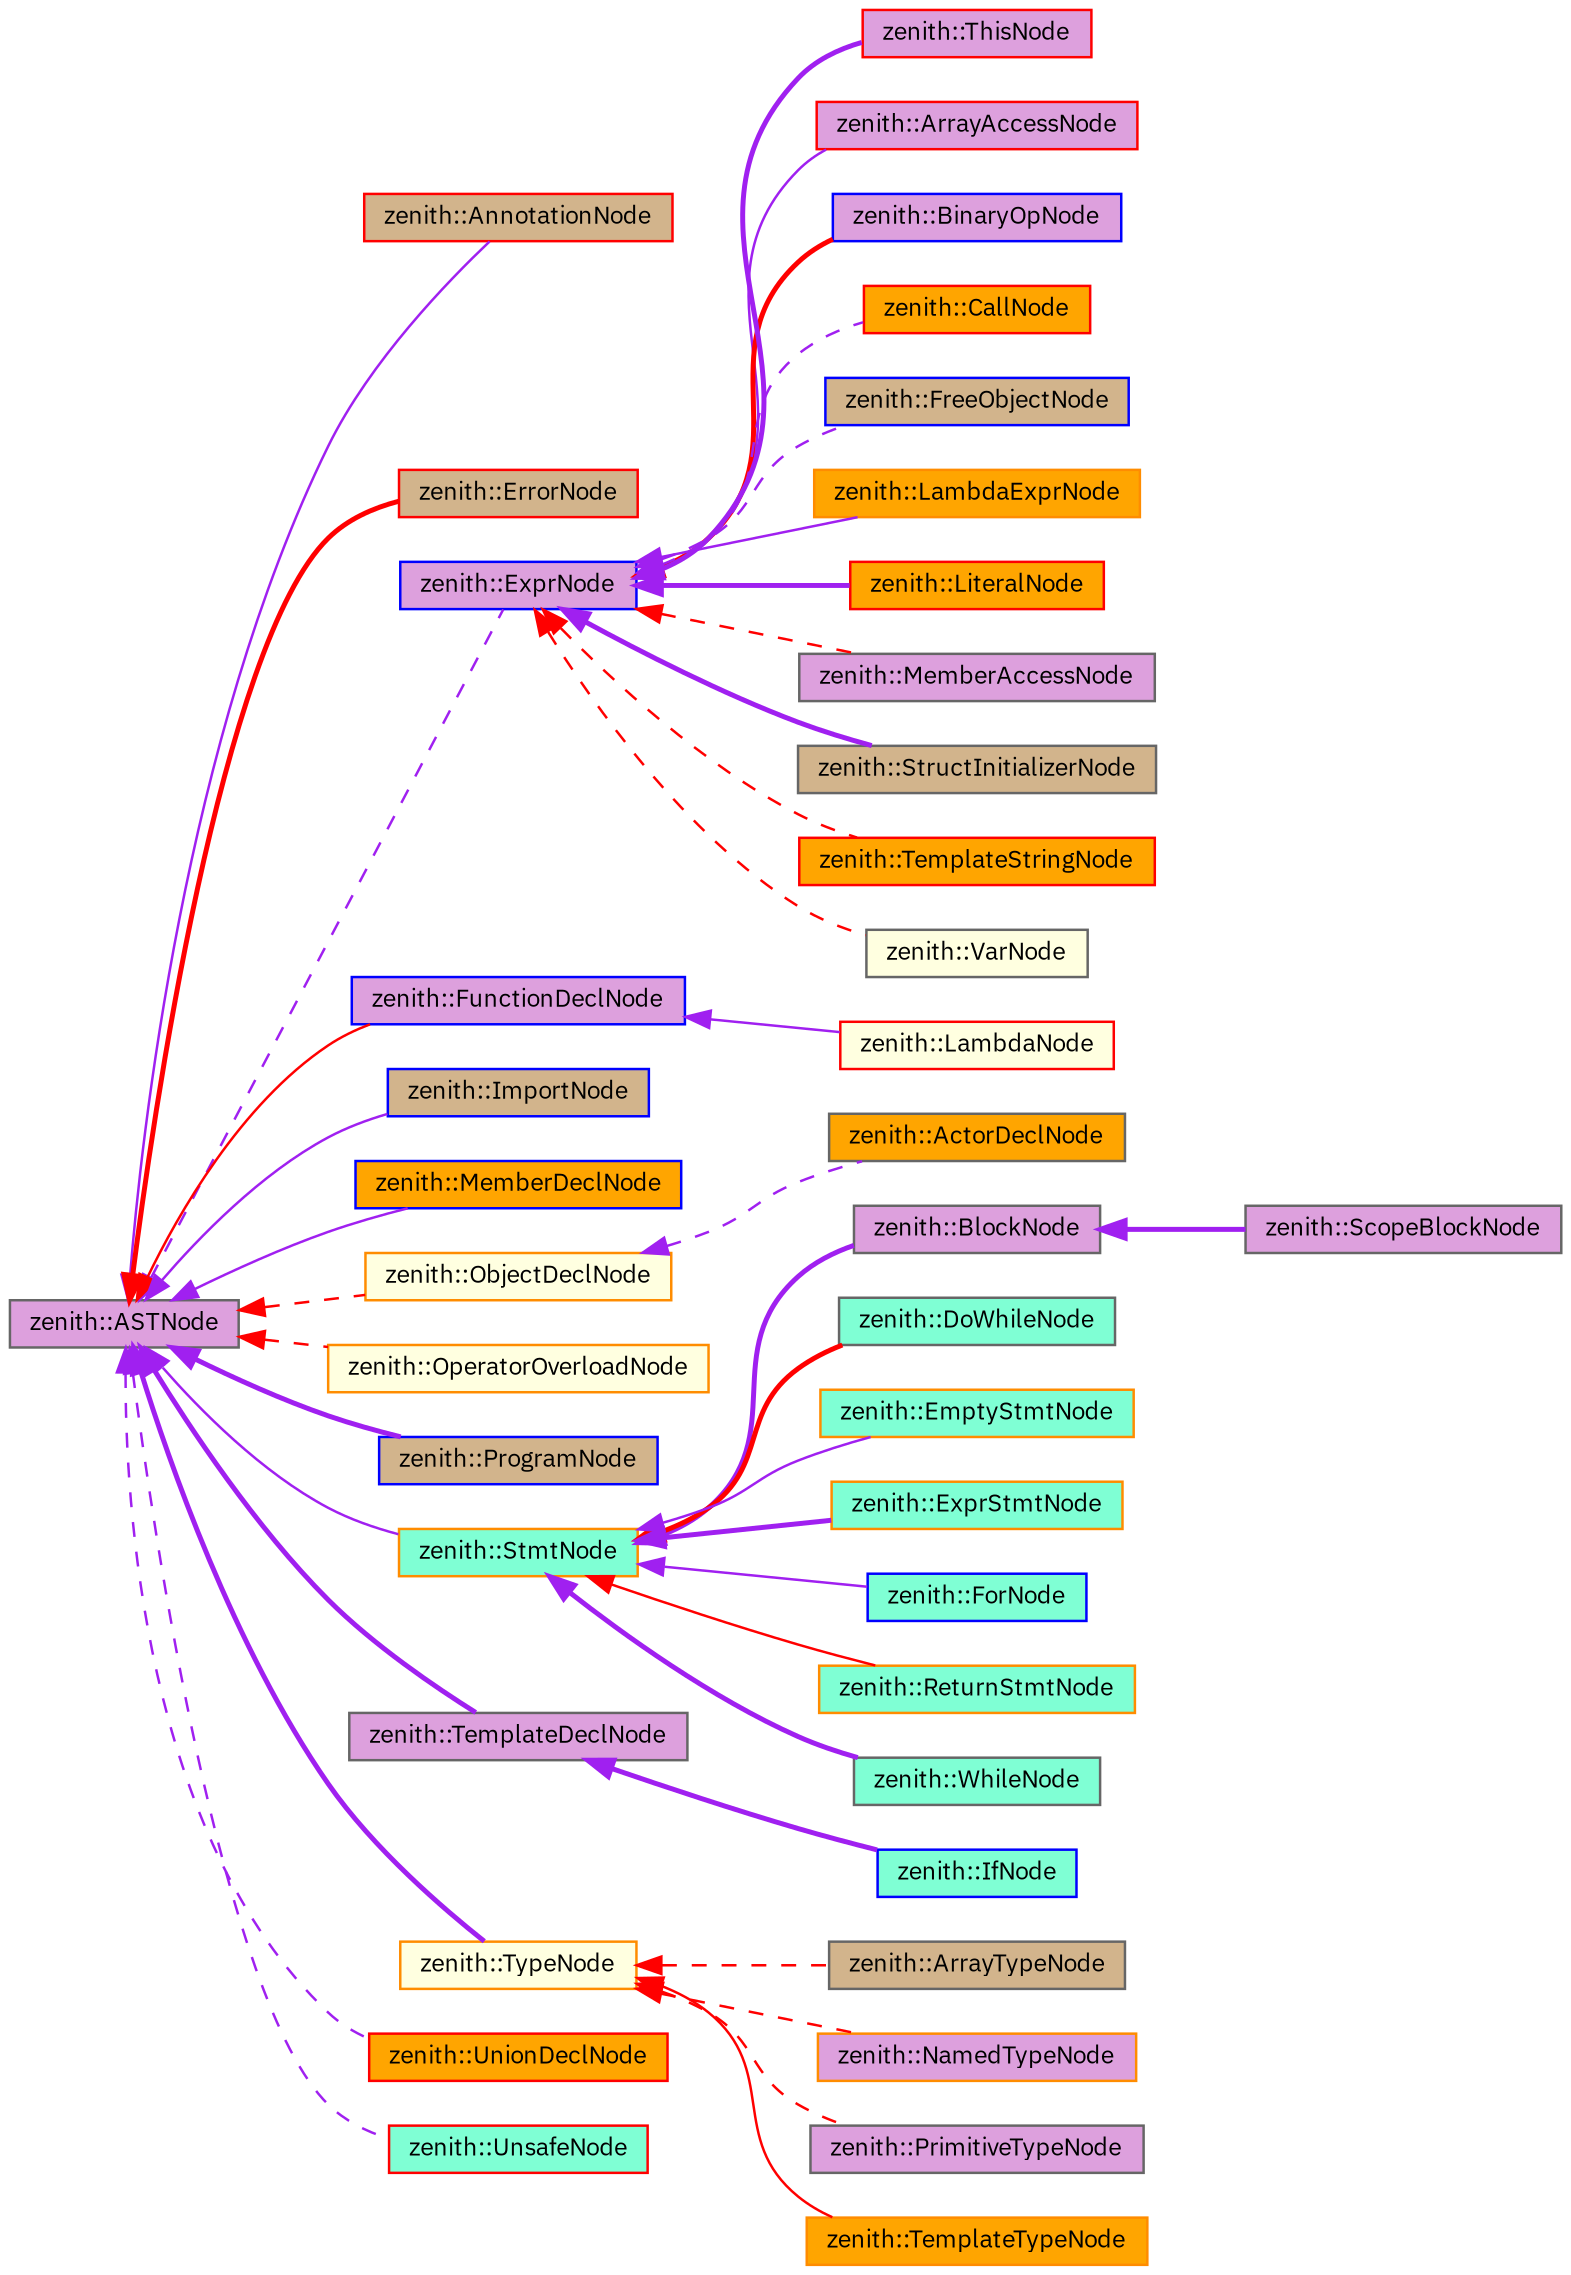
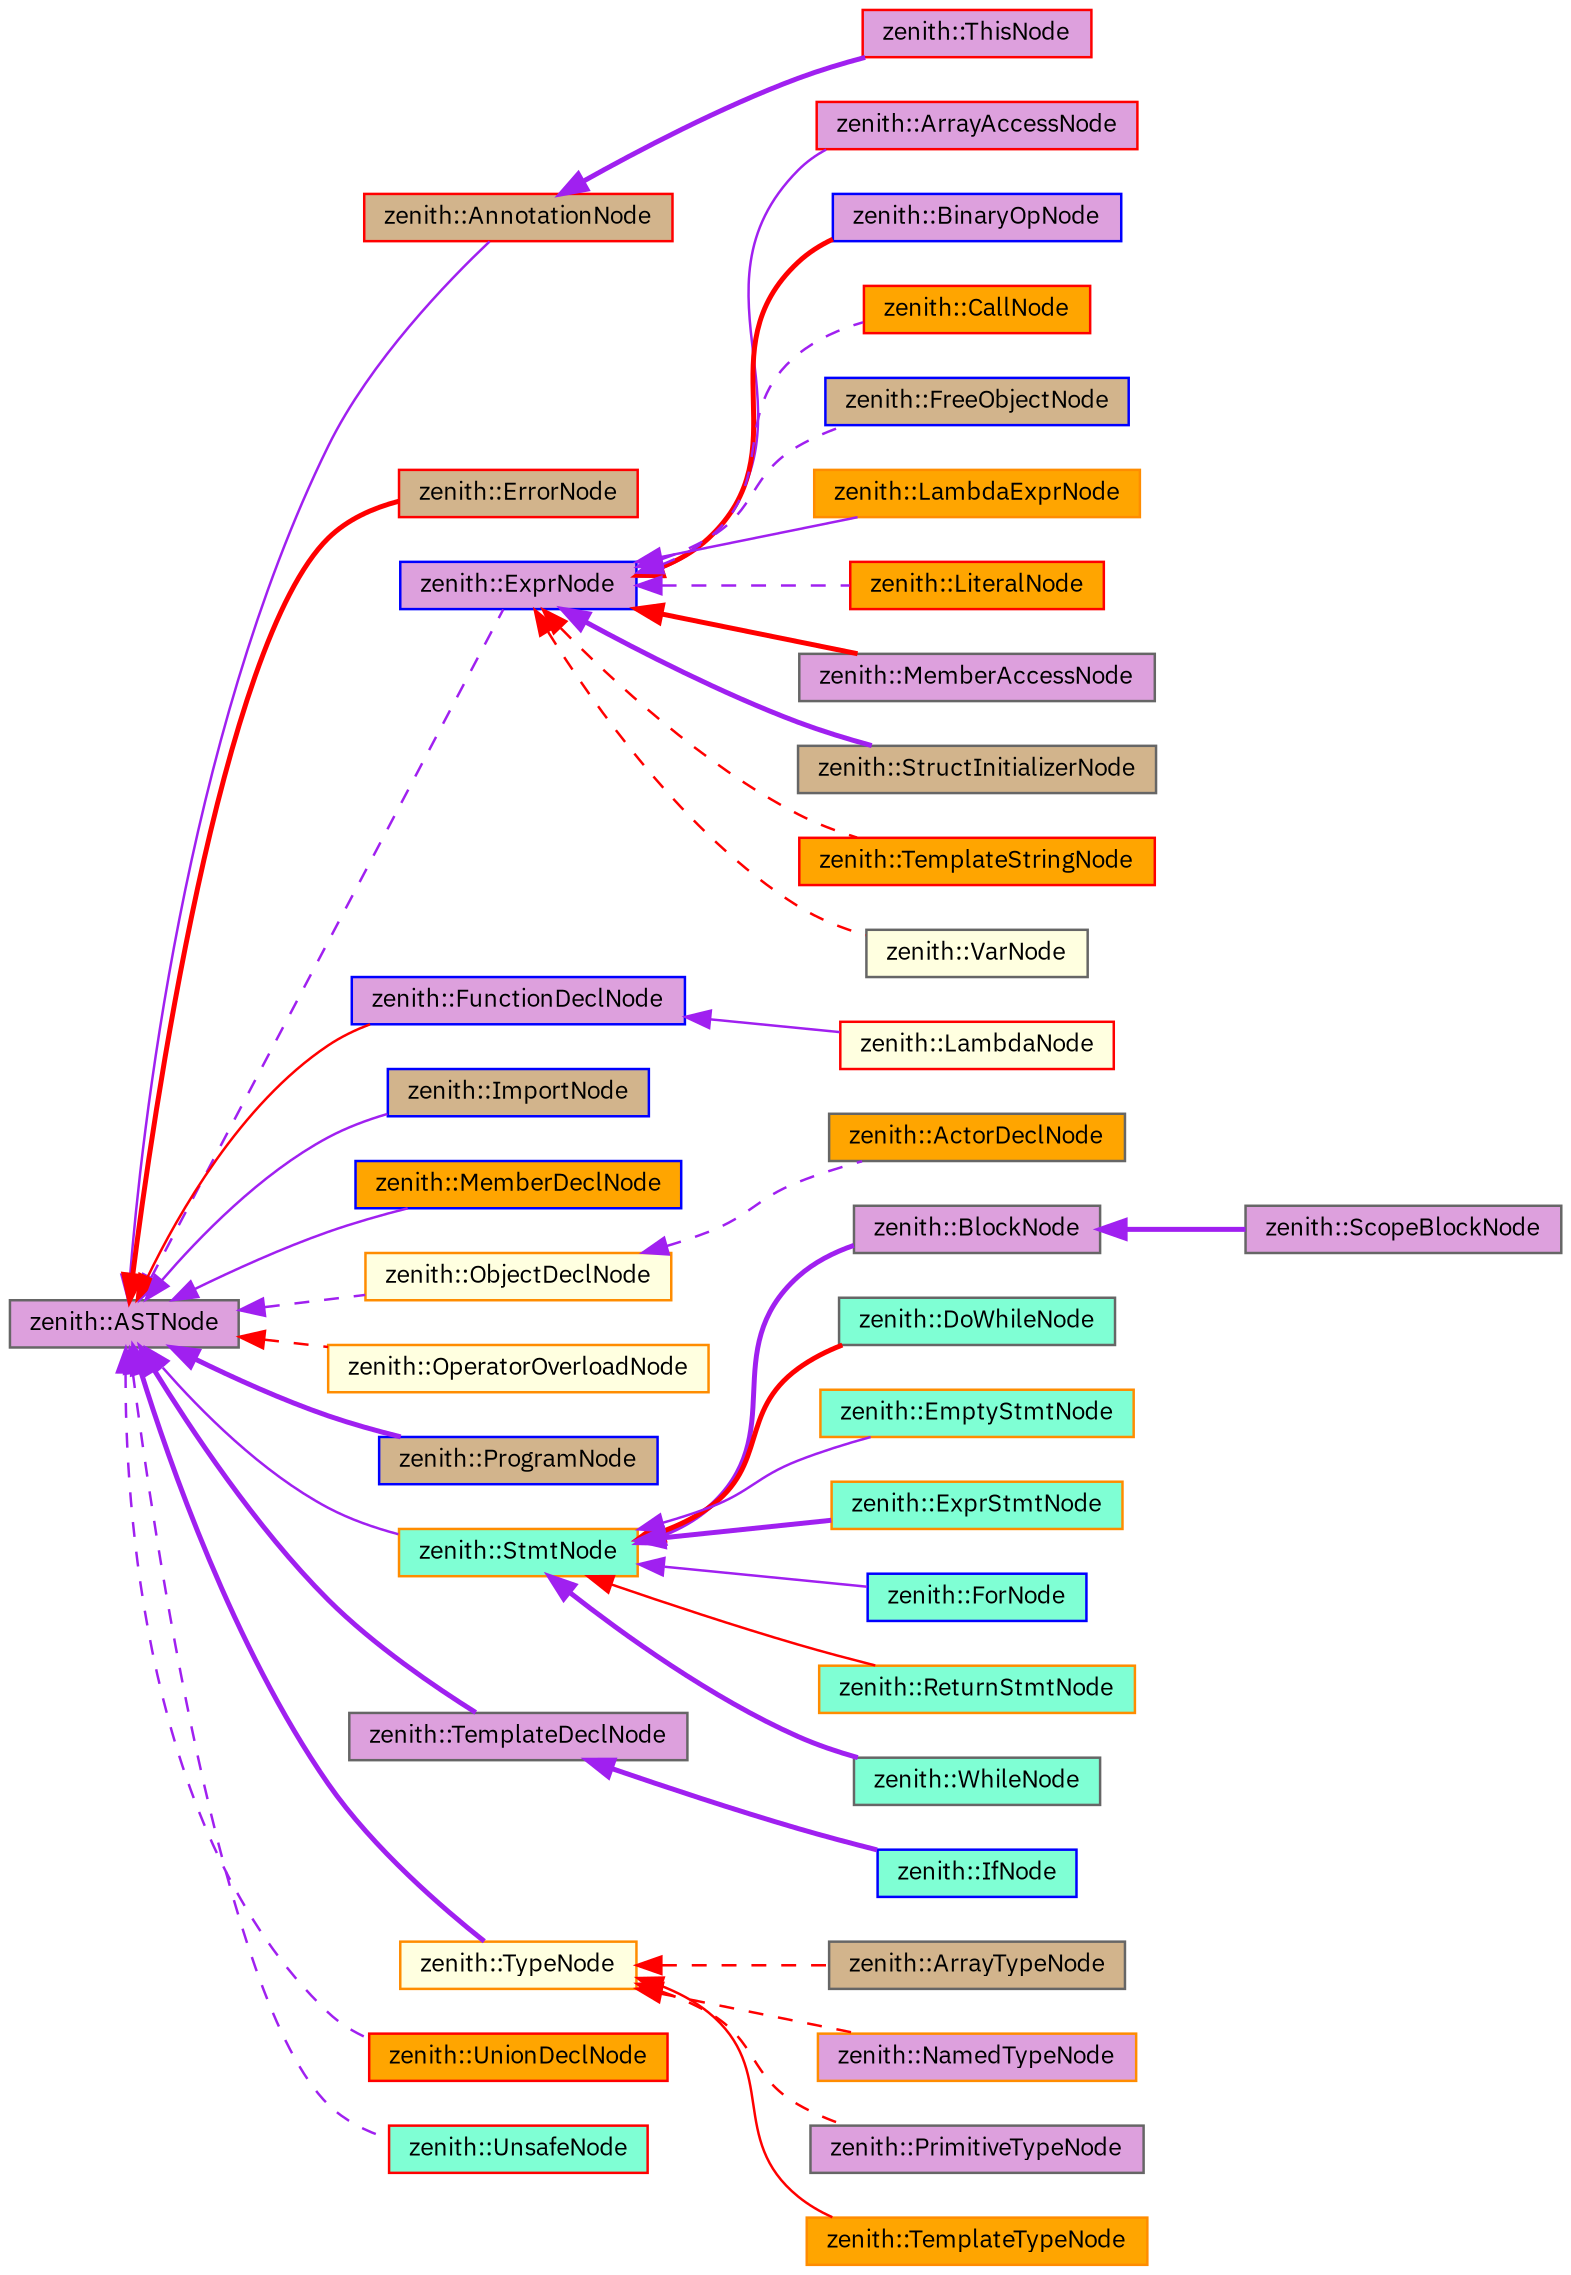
edge "zenith::ThisNode" -> "zenith::ExprNode": now "zenith::ThisNode" -> "zenith::AnnotationNode"
edge "zenith::LiteralNode" -> "zenith::ExprNode": style bold -> dashed
edge "zenith::MemberAccessNode" -> "zenith::ExprNode": style dashed -> bold
edge "zenith::ObjectDeclNode" -> "zenith::ASTNode": color red -> purple
